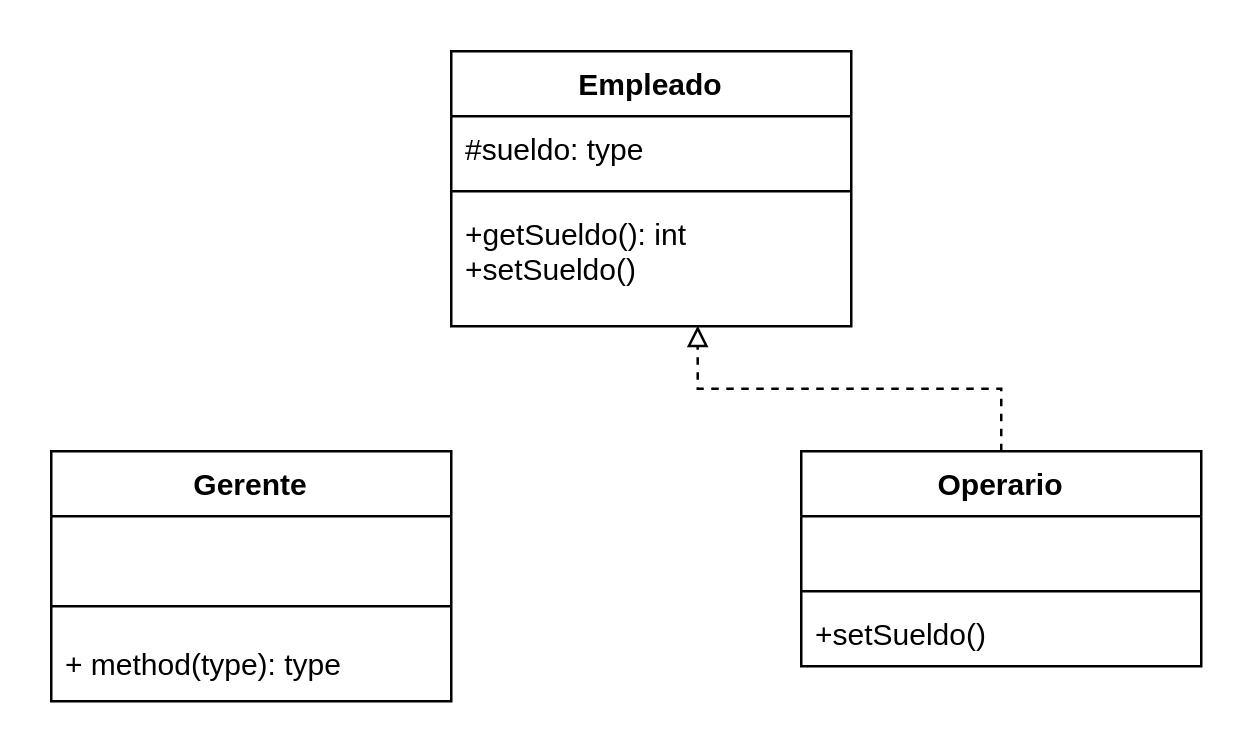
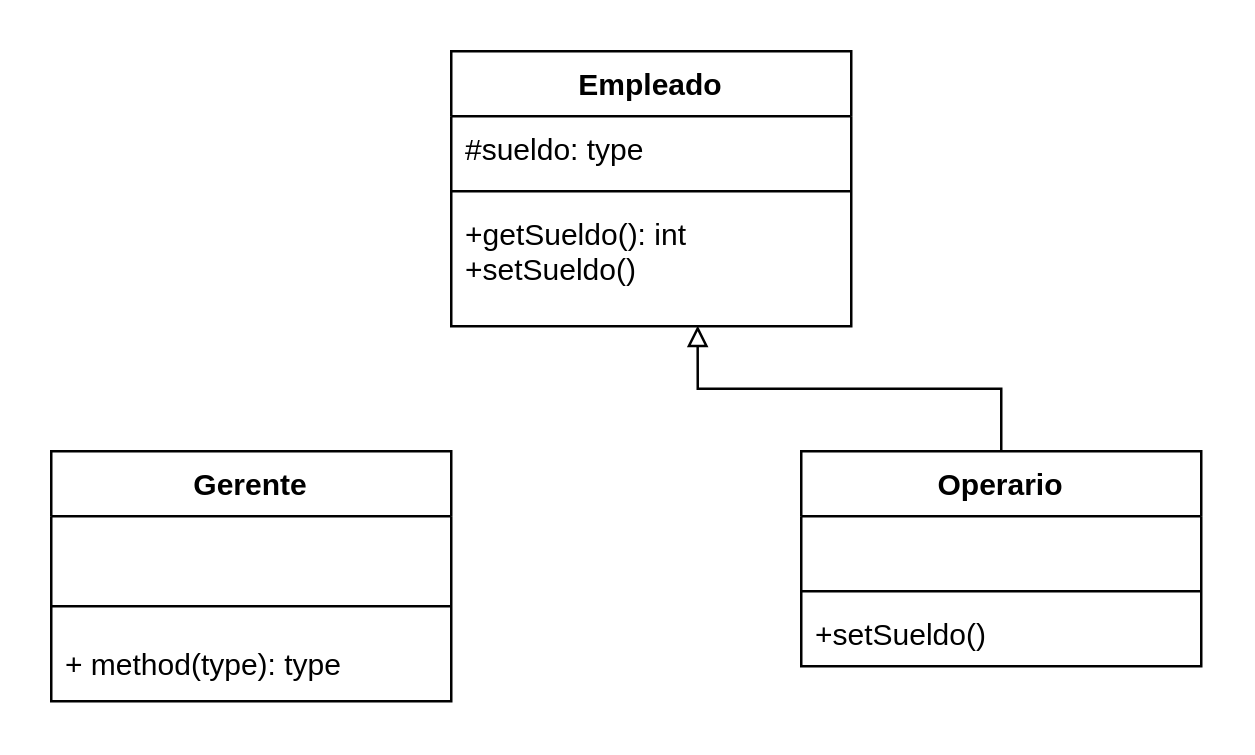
edge "Operario" -> "+getSueldo(): int +setSueldo()": style dashed -> solid
